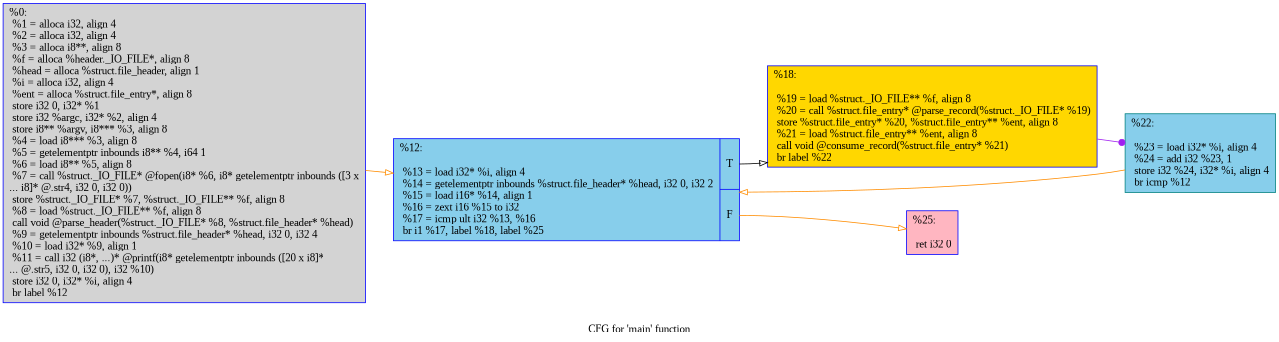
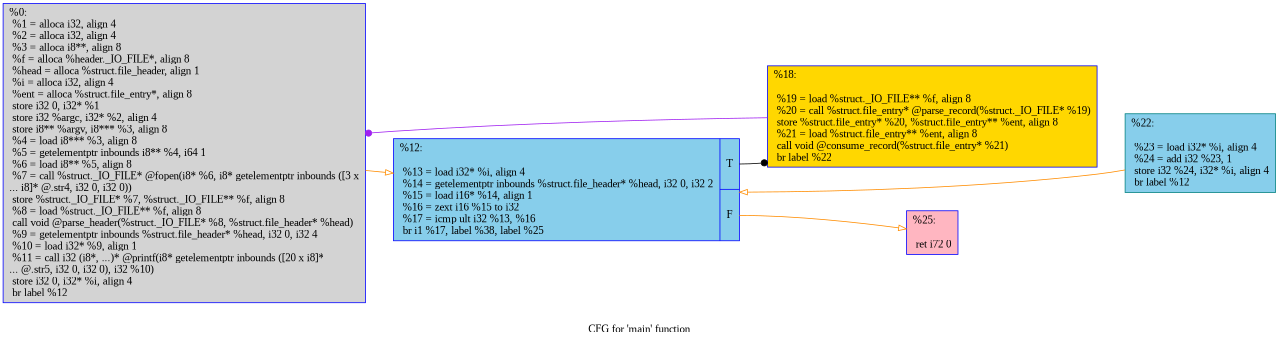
edge "%18:" -> "%22:": now "%18:" -> "%0:"
edge "%12:" -> "%18:": arrowhead onormal -> dot
node "%22:": text "br icmp %12" -> "br label %12"
node "%12:": text "br i1 %17, label %18, label %25" -> "br i1 %17, label %38, label %25"
node "%25:": text "ret i32 0" -> "ret i72 0"
